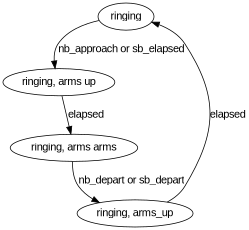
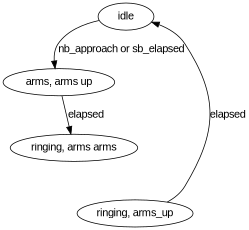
node "ringing": label "ringing" -> "idle"
node "ringing, arms up": label "ringing, arms up" -> "arms, arms up"
edge "ringing, arms arms" -> "ringing, arms_up": removed, label "nb_depart or sb_depart"
